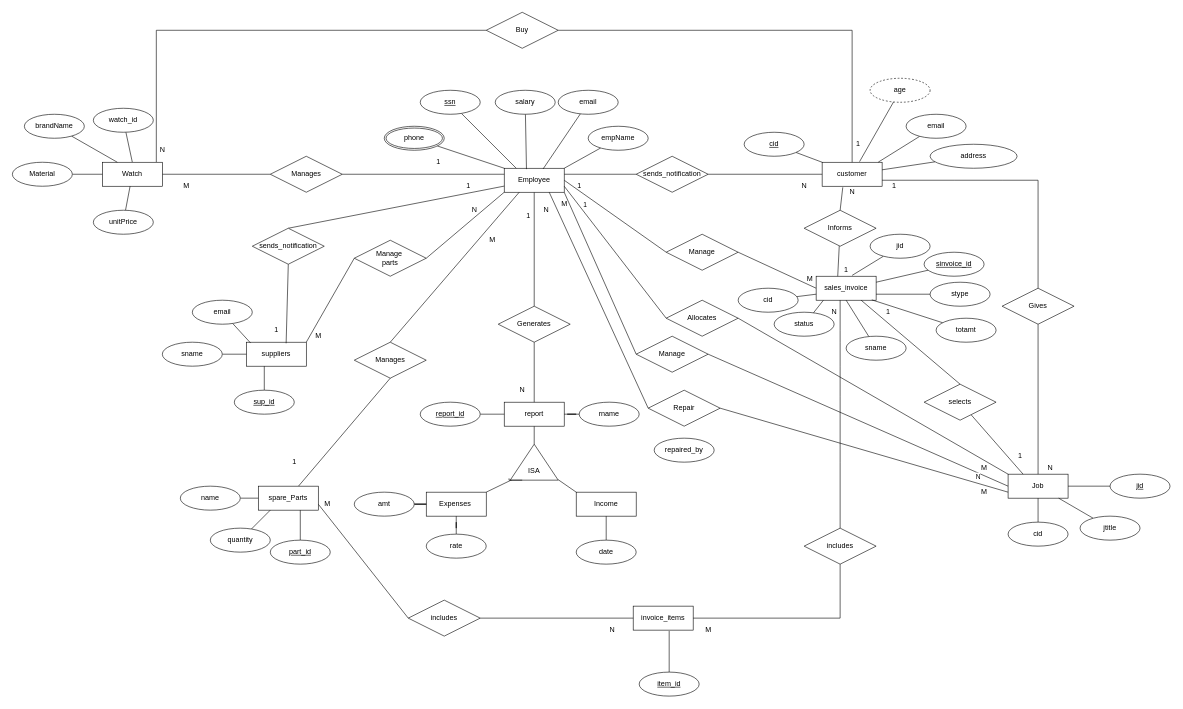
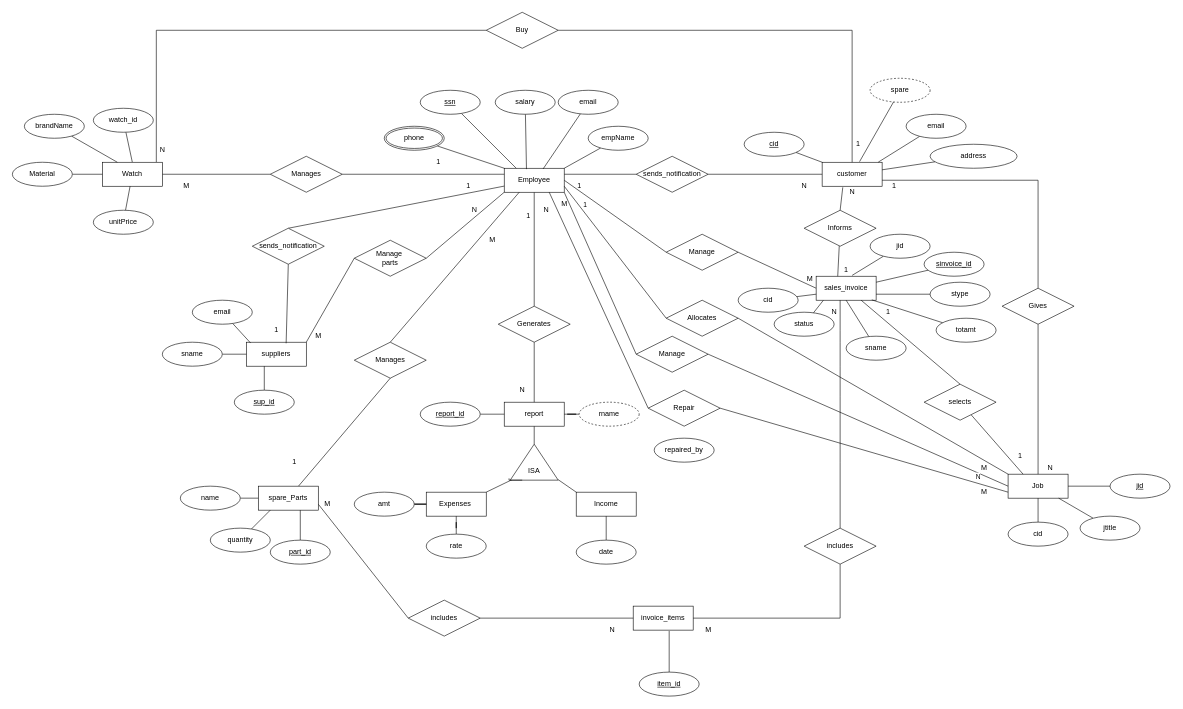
node "age": label "age" -> "spare"
node "rname": style solid -> dashed
